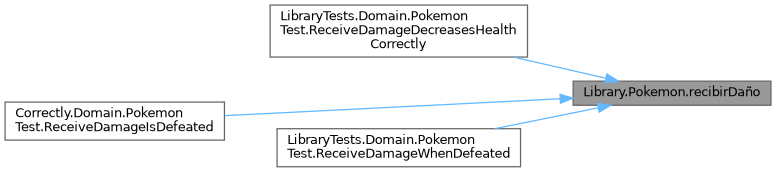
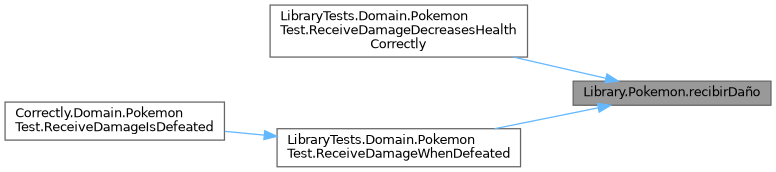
edge "Correctly.Domain.Pokemon Test.ReceiveDamageIsDefeated" -> "Library.Pokemon.recibirDaño": now "Correctly.Domain.Pokemon Test.ReceiveDamageIsDefeated" -> "LibraryTests.Domain.Pokemon Test.ReceiveDamageWhenDefeated"
